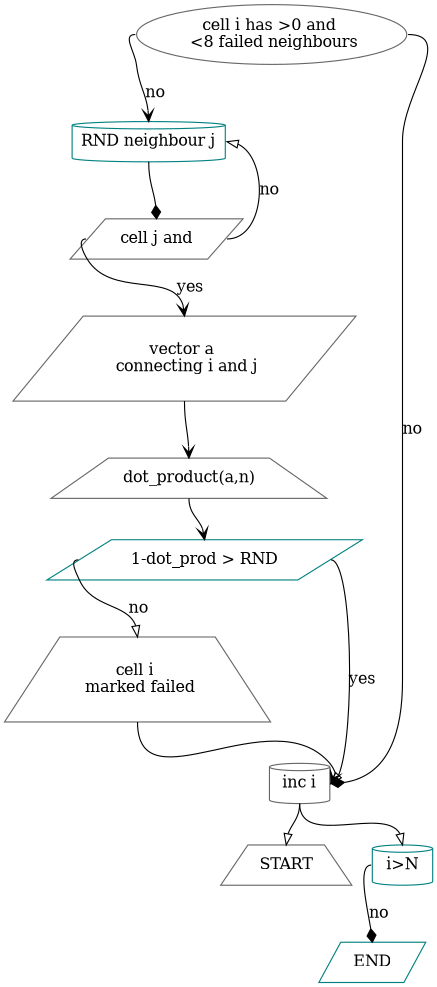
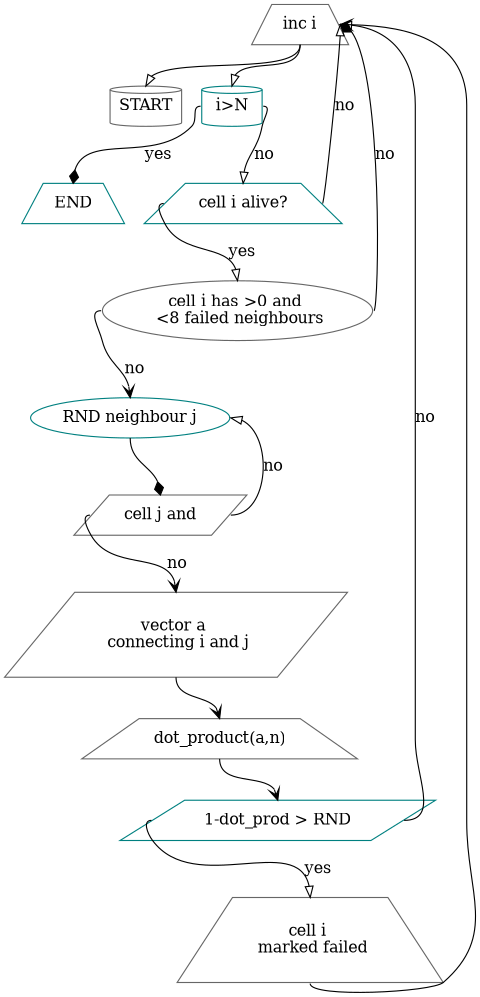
node "RND neighbour j": shape cylinder -> ellipse
node "cell i alive?": added
edge "cell j and" -> "vector a connecting i and j": label "yes" -> "no"
edge "1-dot_prod > RND" -> "cell i marked failed": label "no" -> "yes"
edge "1-dot_prod > RND" -> "inc i": label "yes" -> "no"
node "inc i": shape cylinder -> trapezium
node "START": shape trapezium -> cylinder
edge "i>N" -> "END": label "no" -> "yes"
node "END": shape parallelogram -> trapezium
